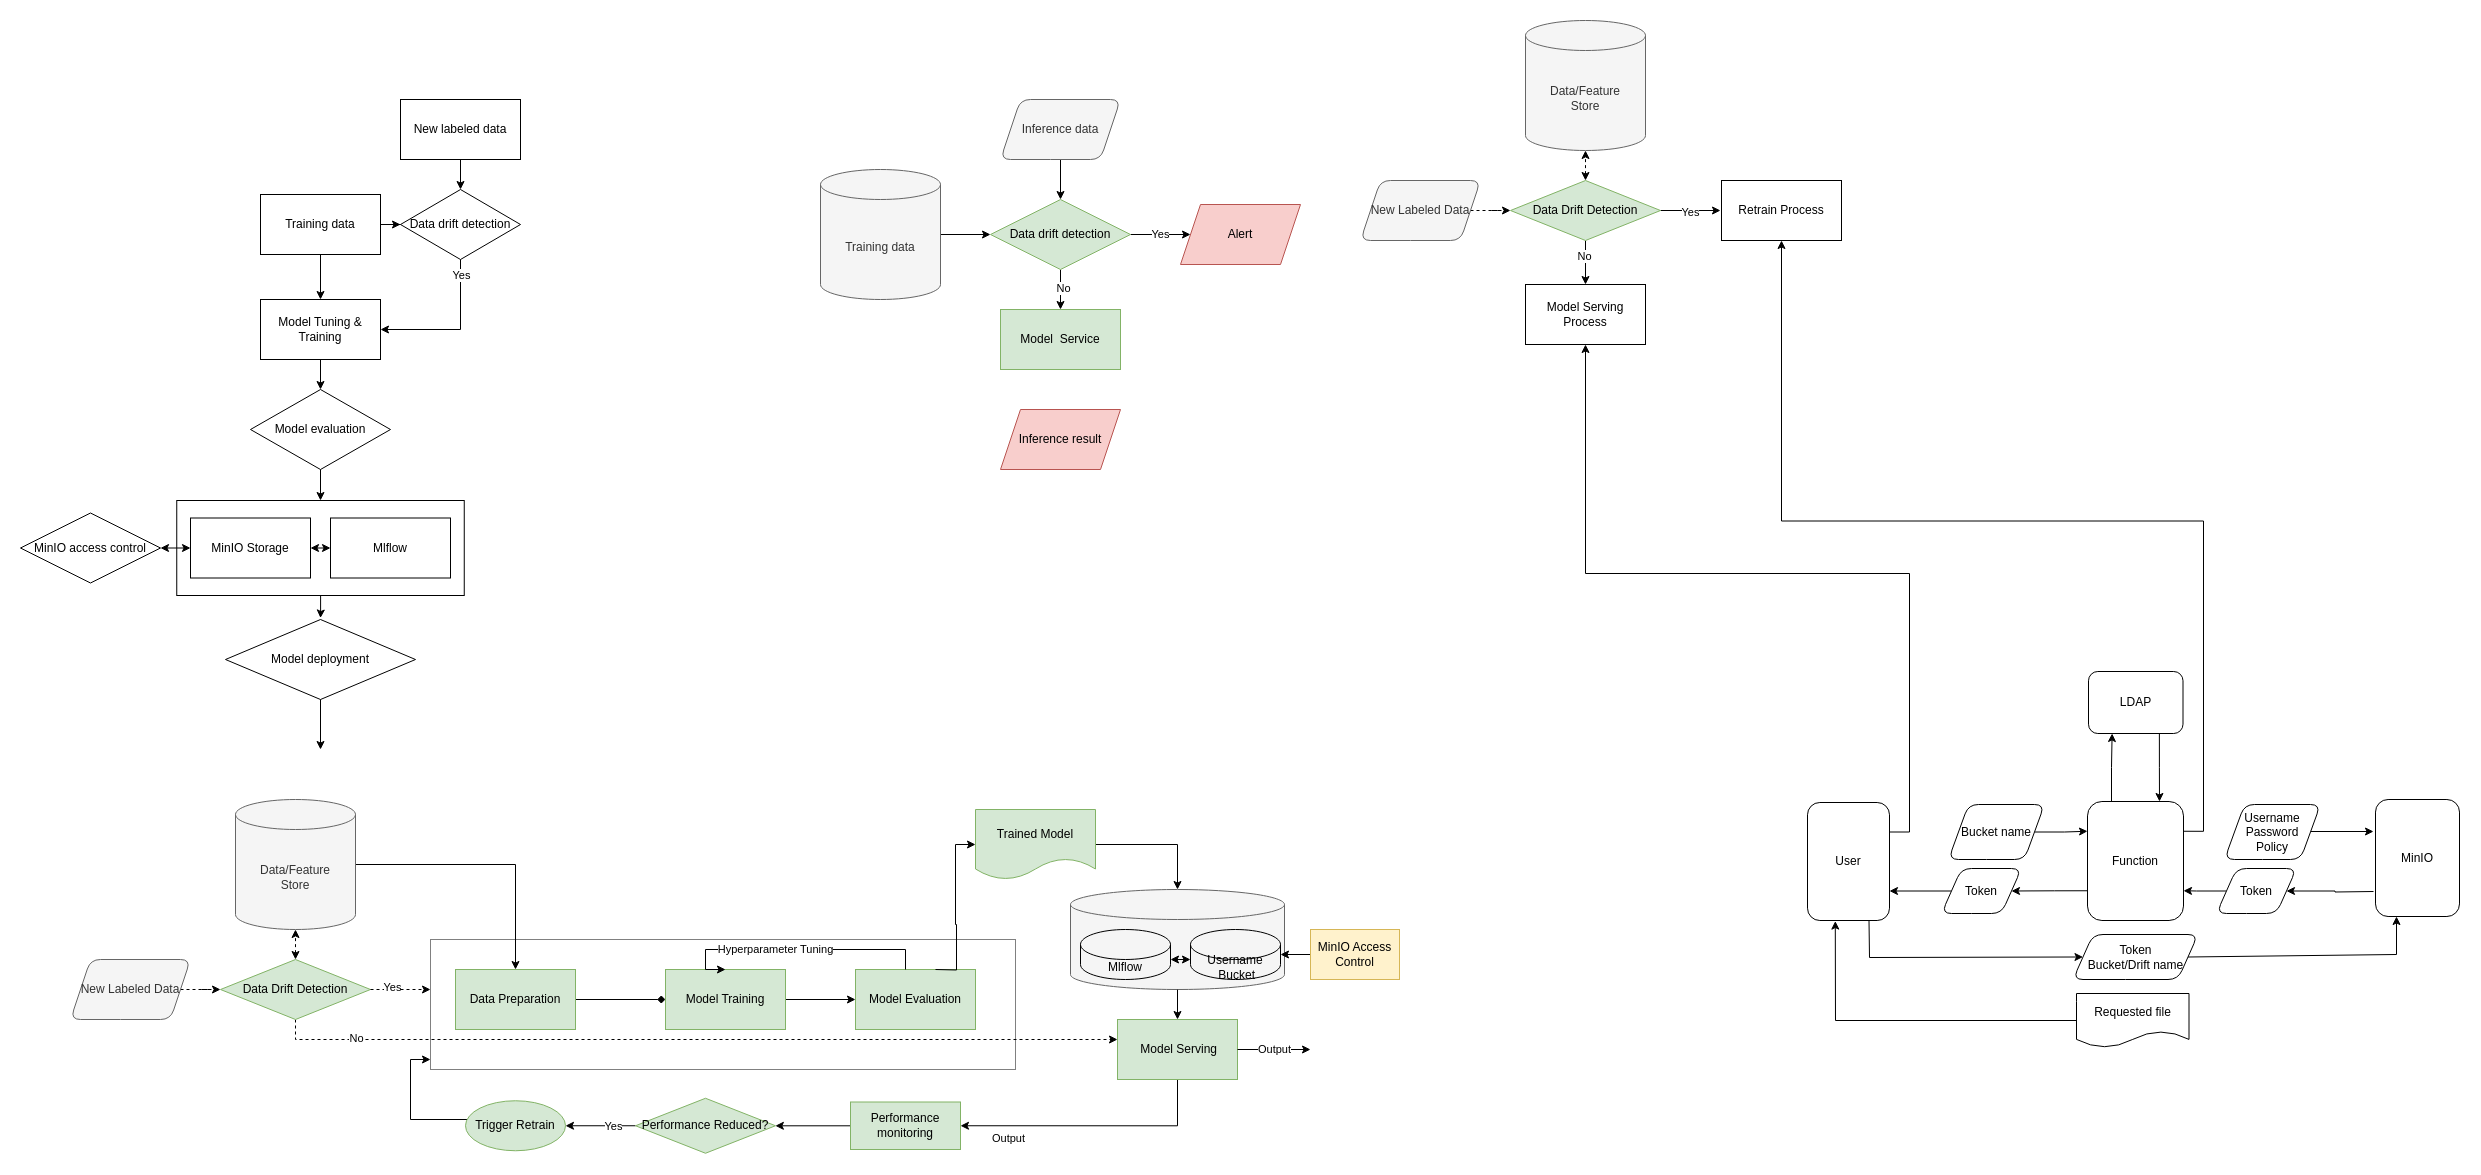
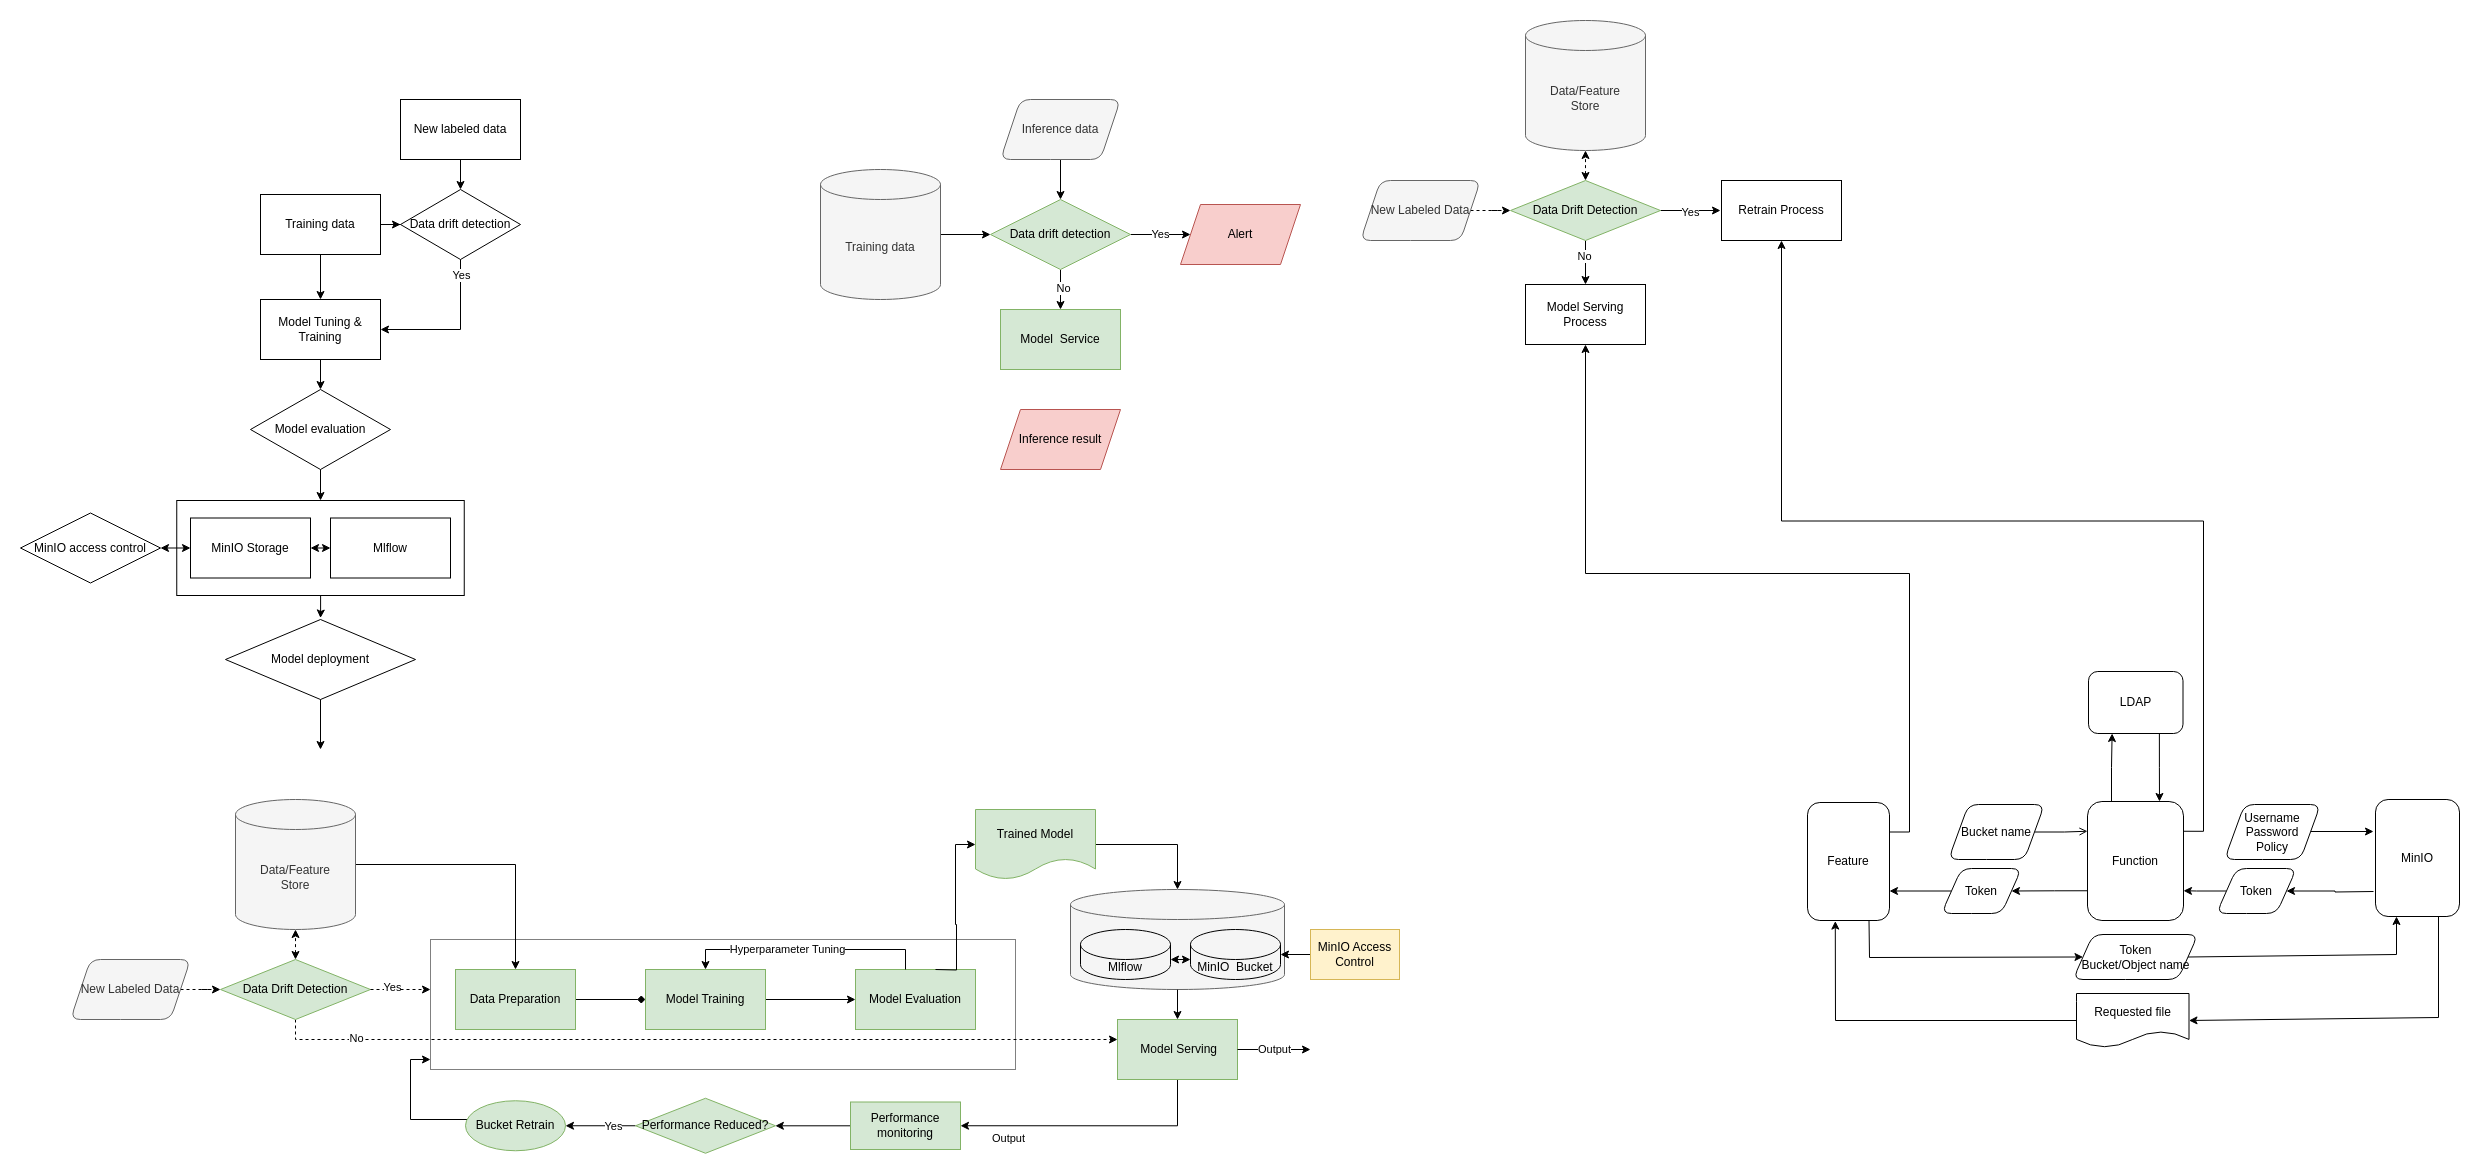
edge "Bucket name" -> "Function": arrowhead classic -> open
node "User": label "User" -> "Feature"
node "Token Bucket/Drift name": label "Token Bucket/Drift name" -> "Token Bucket/Object name"
node "Username Bucket": label "Username Bucket" -> "MinIO Bucket"
node "Model Training": moved (726, 1000) -> (706, 1000)
edge "MinIO" -> "Requested file": added
node "Trigger Retrain": label "Trigger Retrain" -> "Bucket Retrain"
